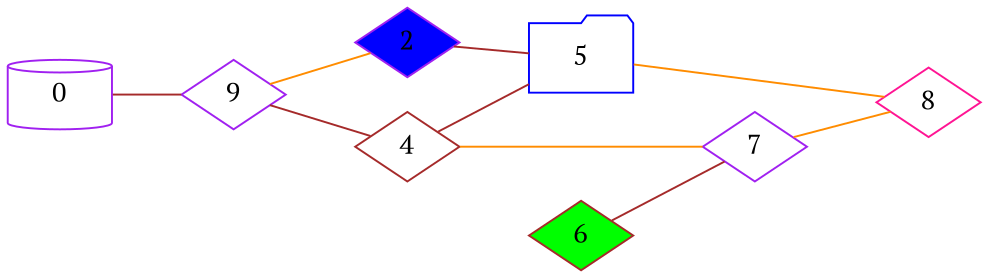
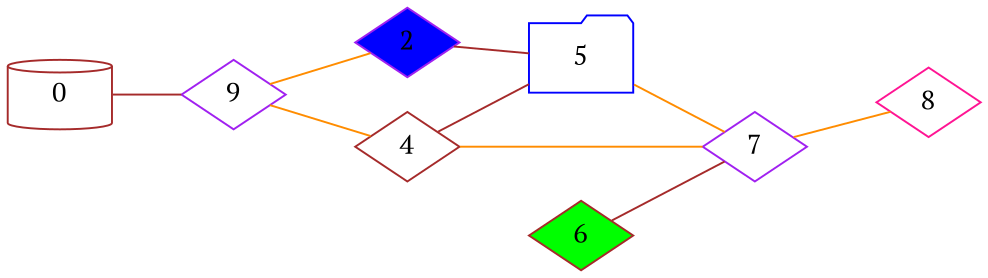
edge "5" -- "8": now "5" -- "7"
node "0": color purple -> brown
edge "9" -- "4": color brown -> darkorange
